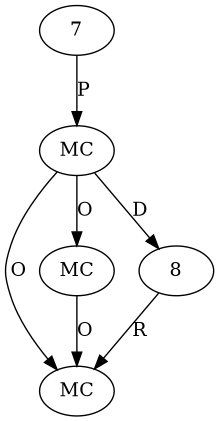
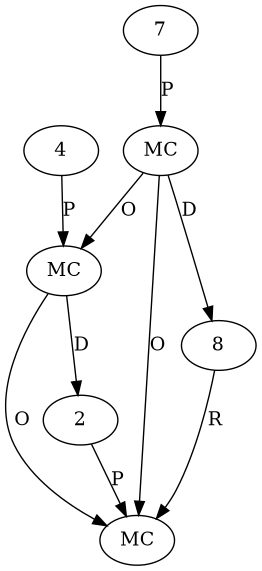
node "4": added
node "2": added
